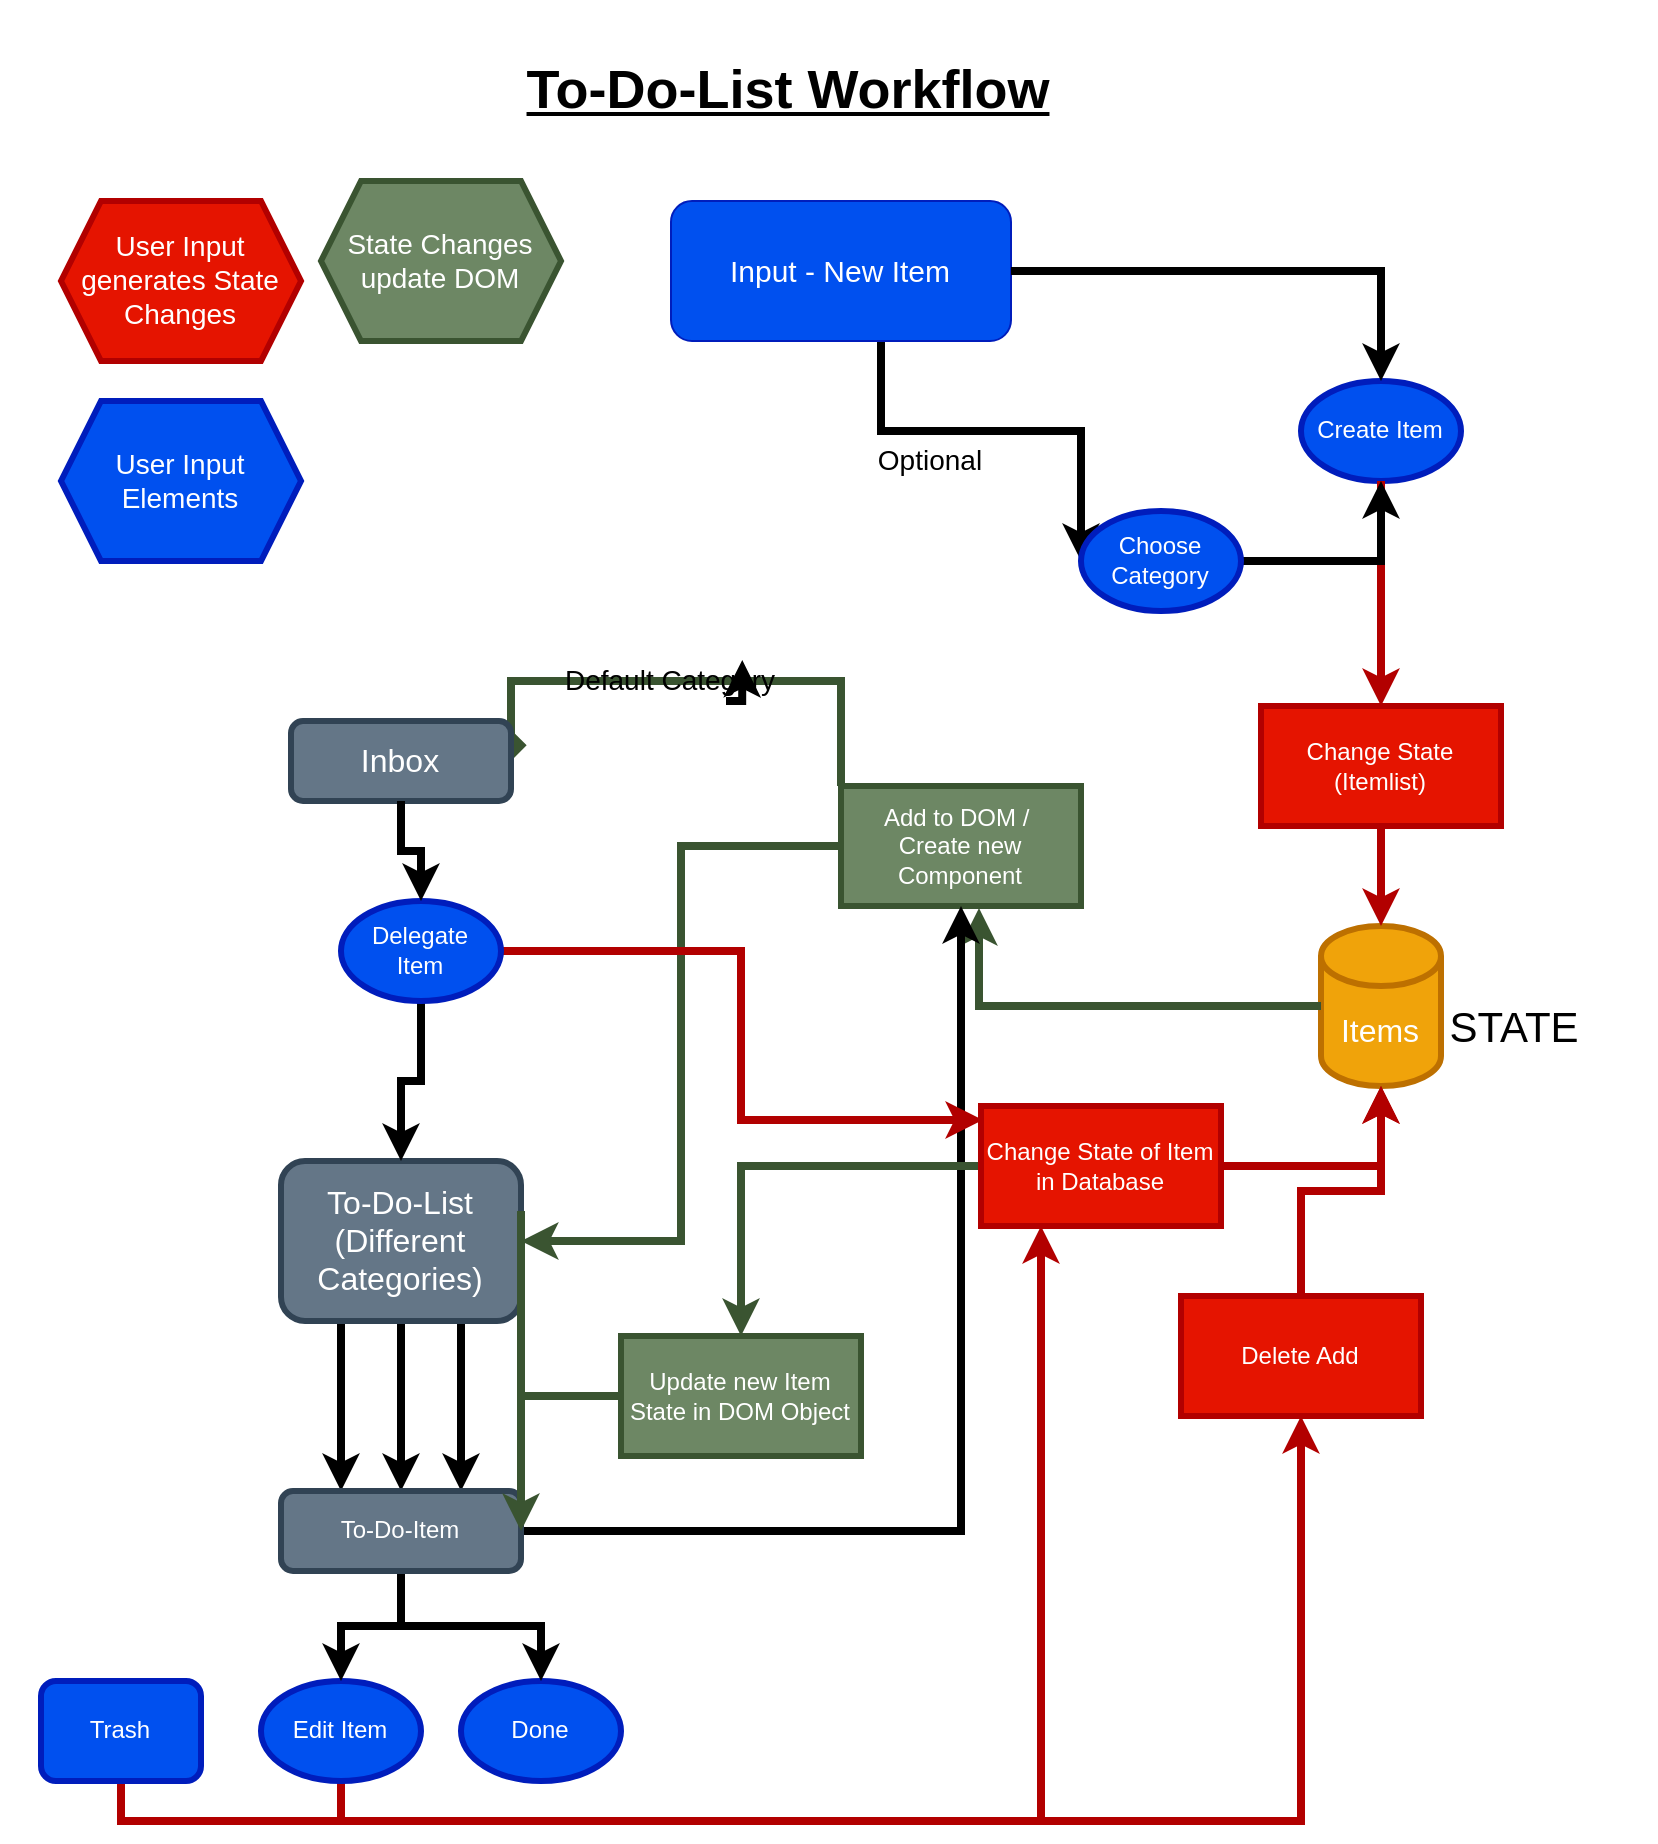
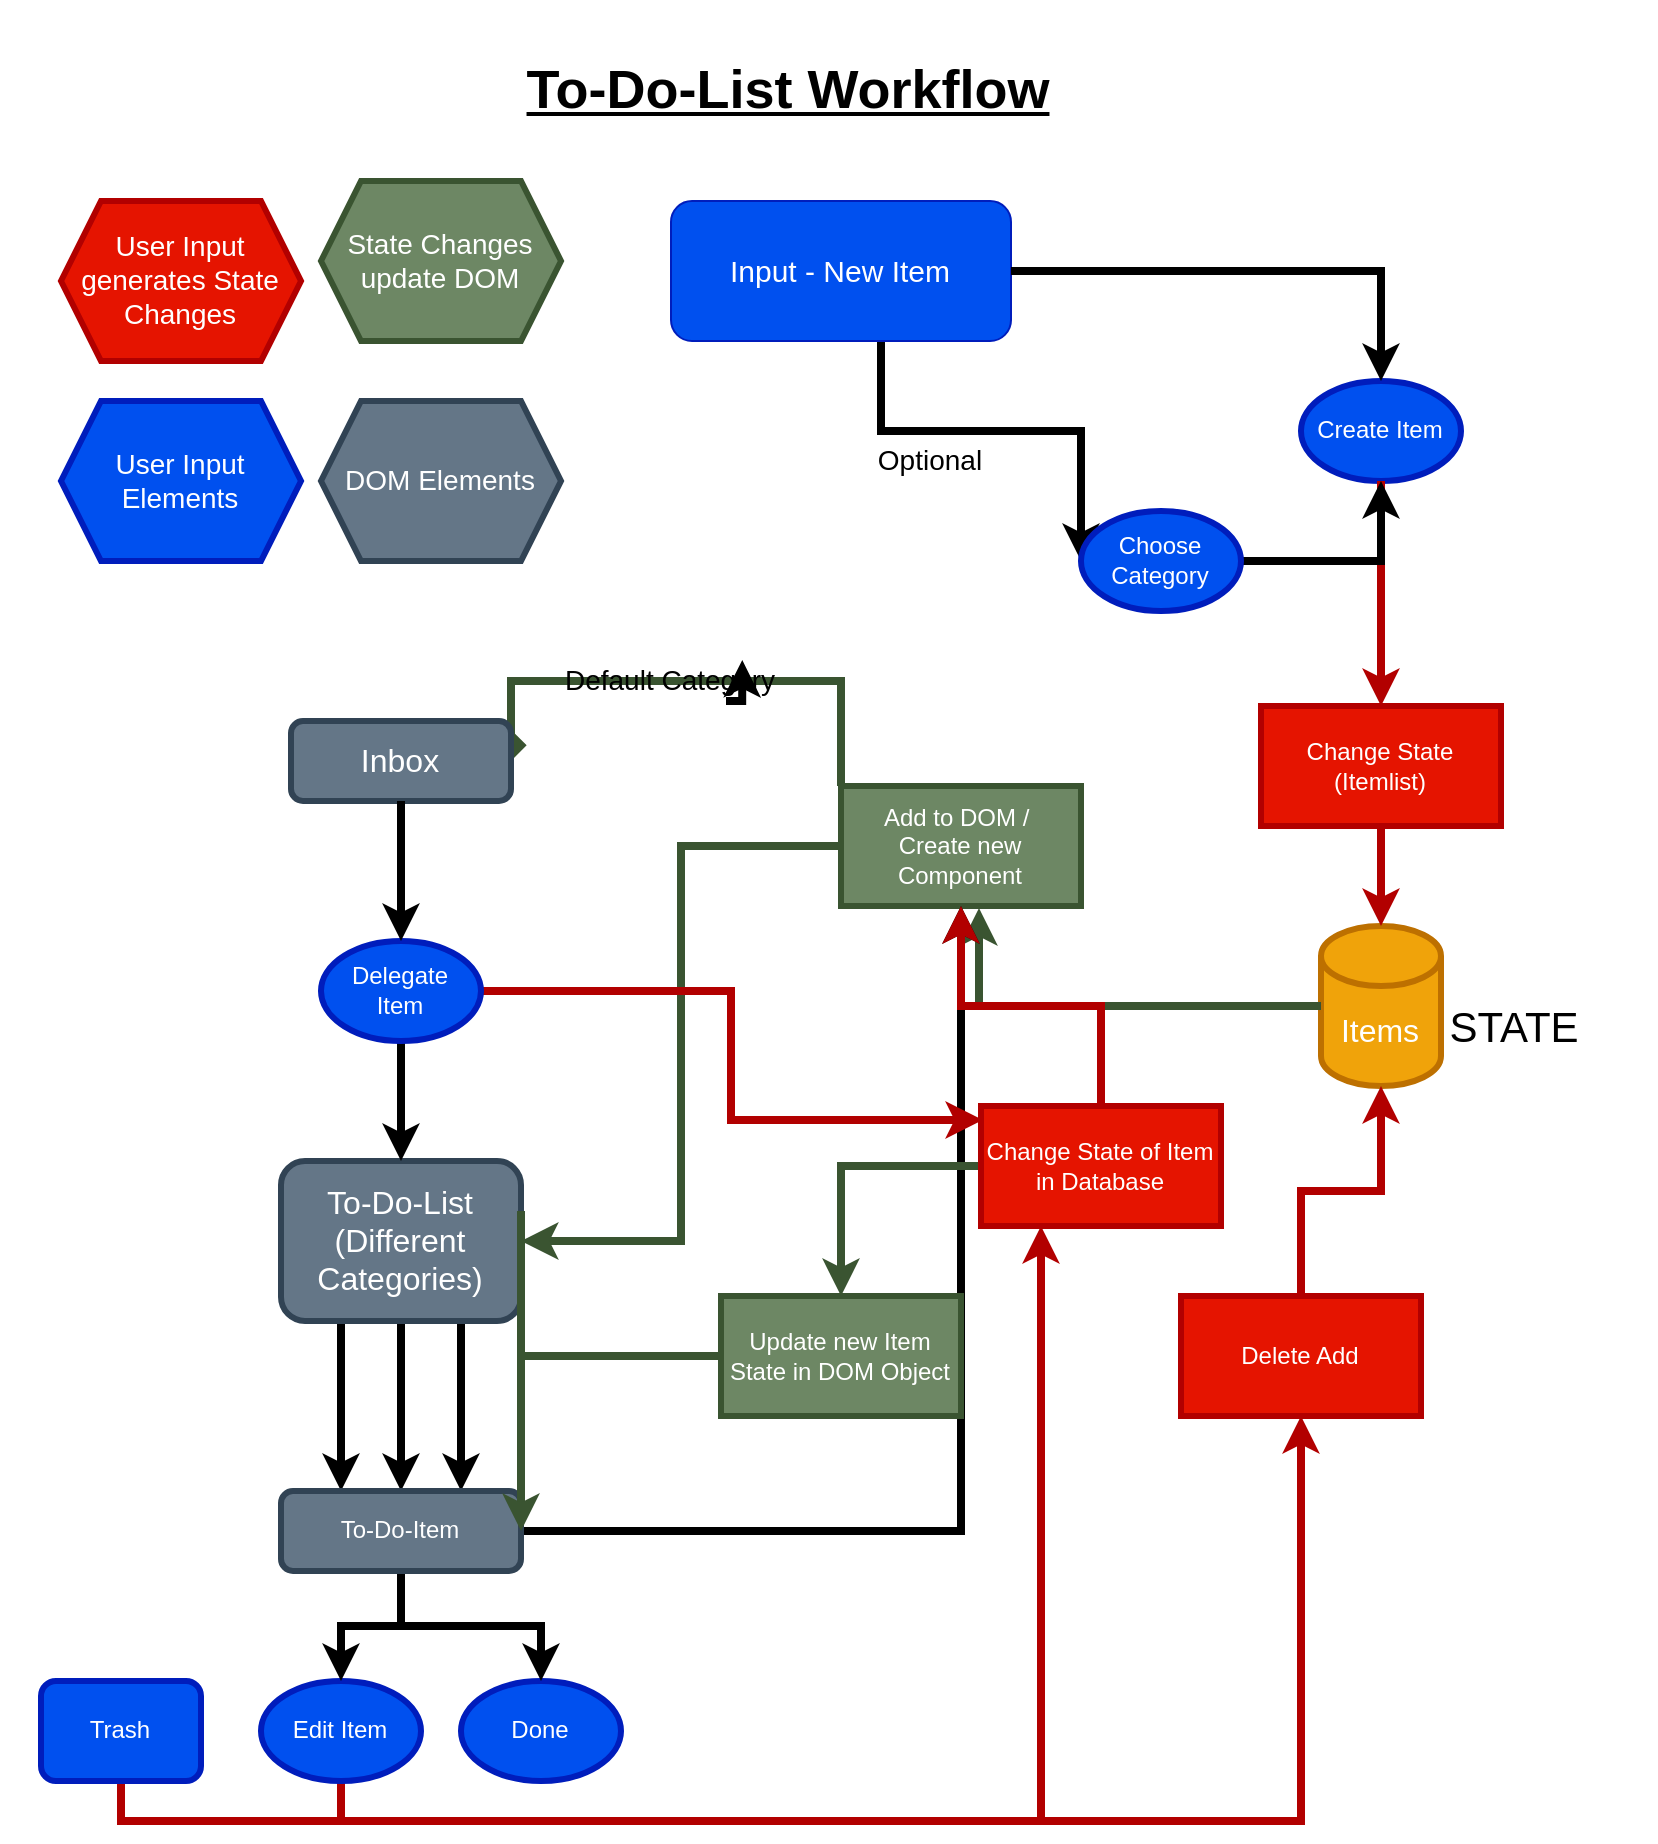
node "DOM Elements": added
node "Delegate Item": moved (421, 951) -> (401, 991)
edge "Change State of Item in Database" -> "Items": now "Change State of Item in Database" -> "Add to DOM / Create new Component"
node "Update new Item State in DOM Object": moved (741, 1396) -> (841, 1356)
